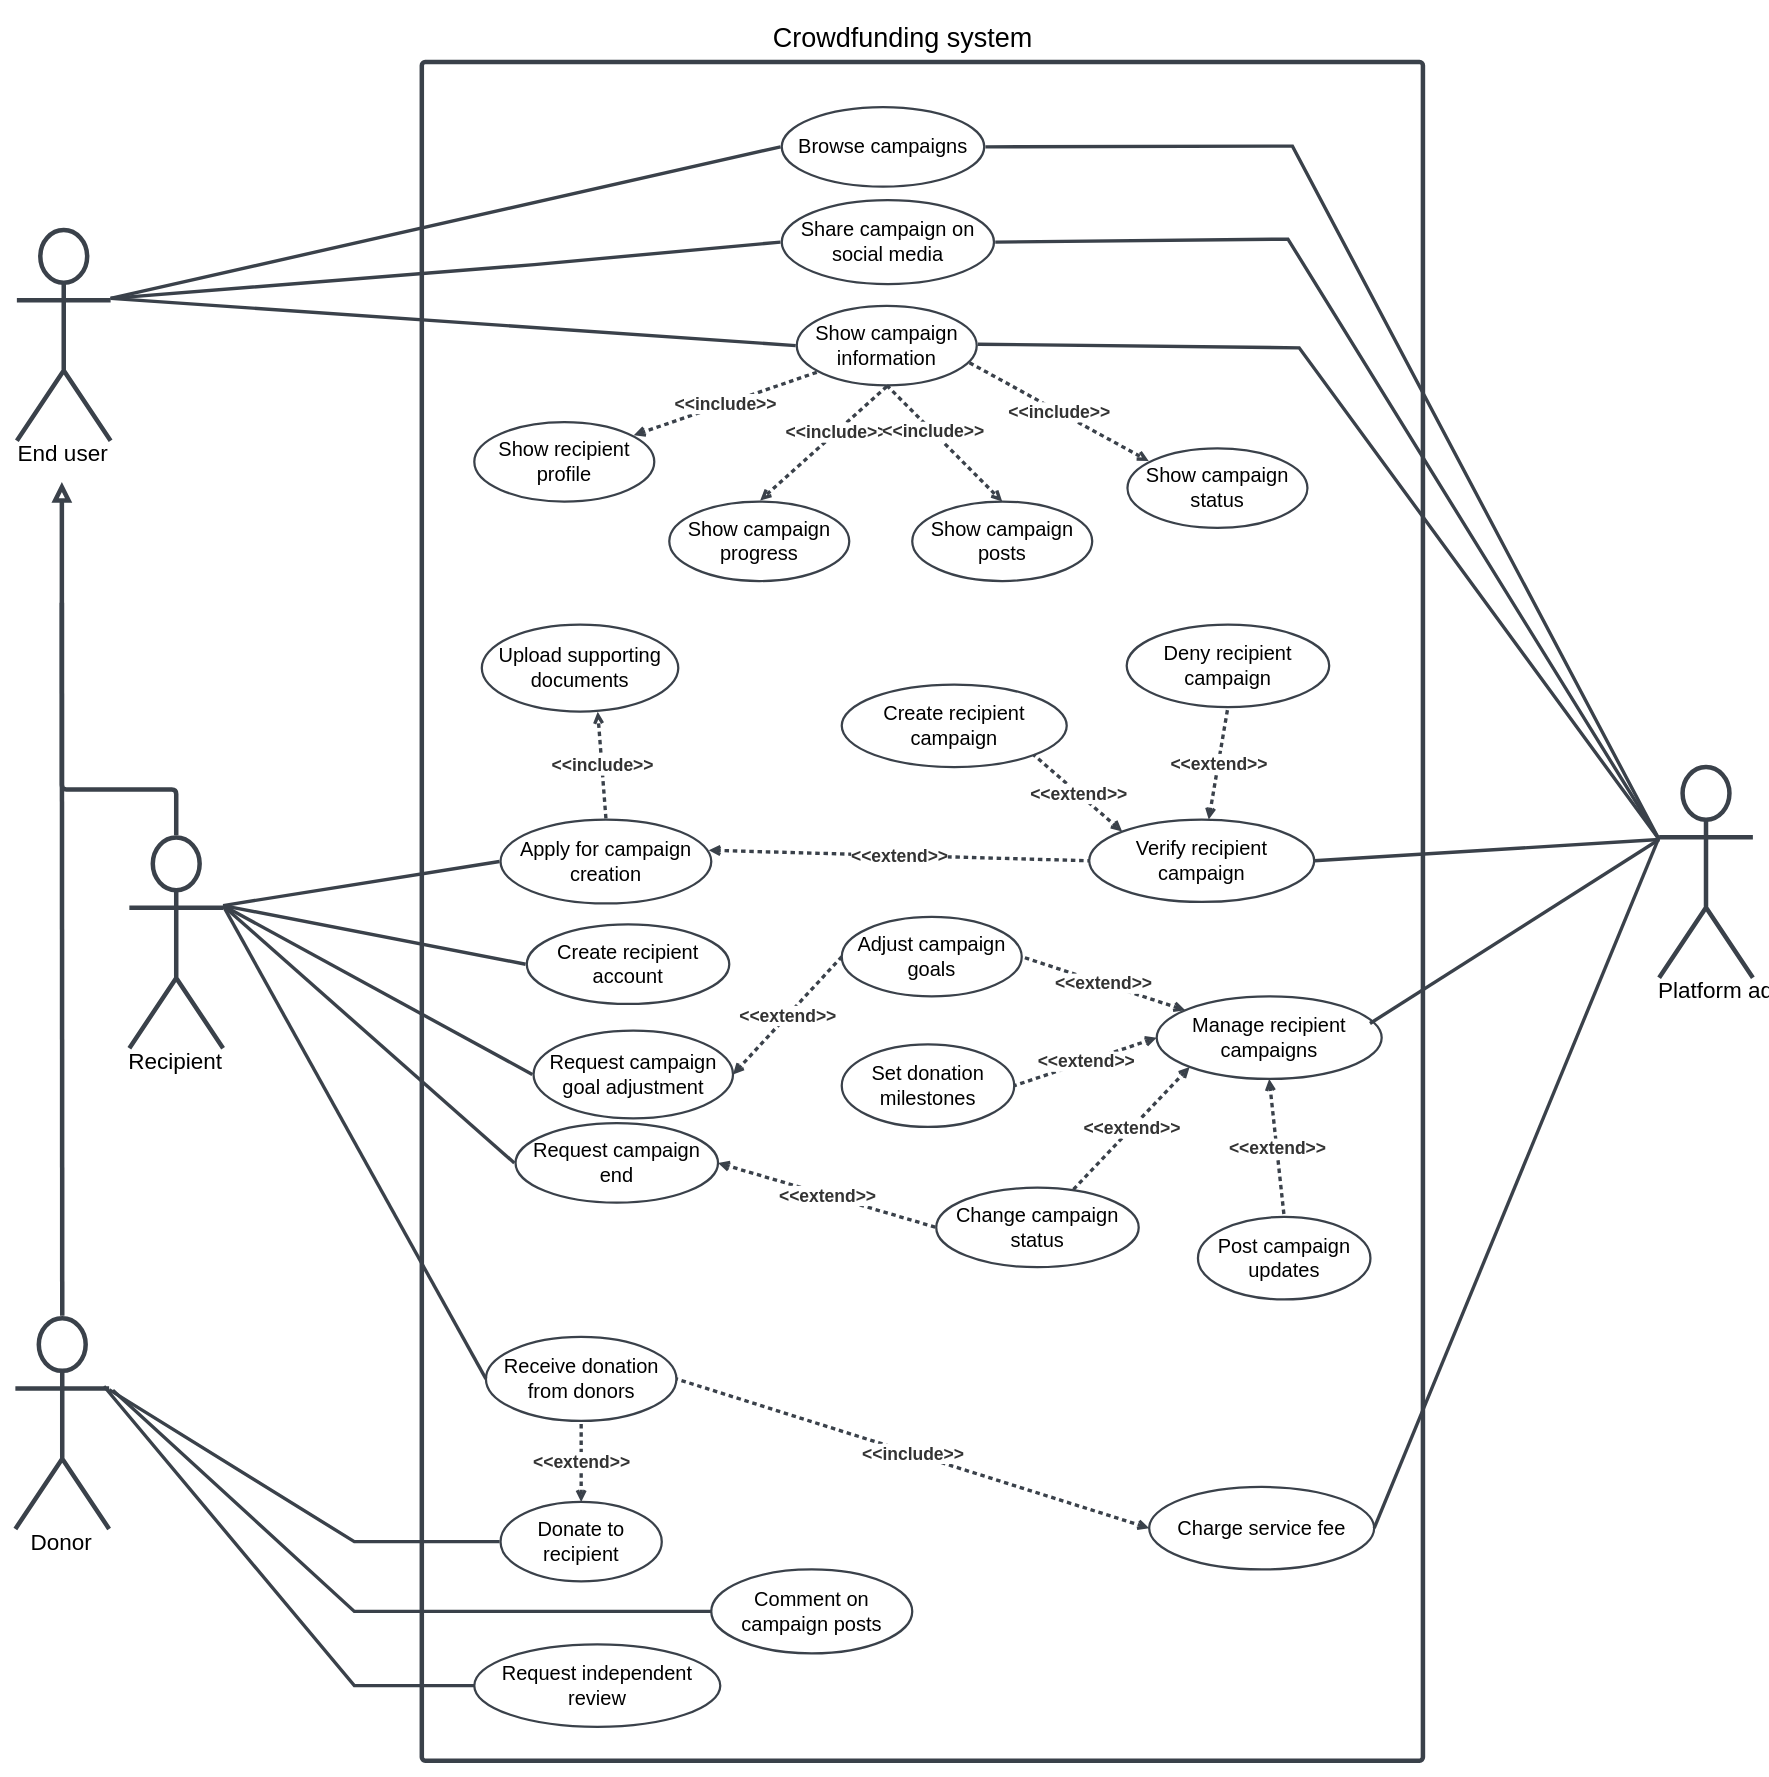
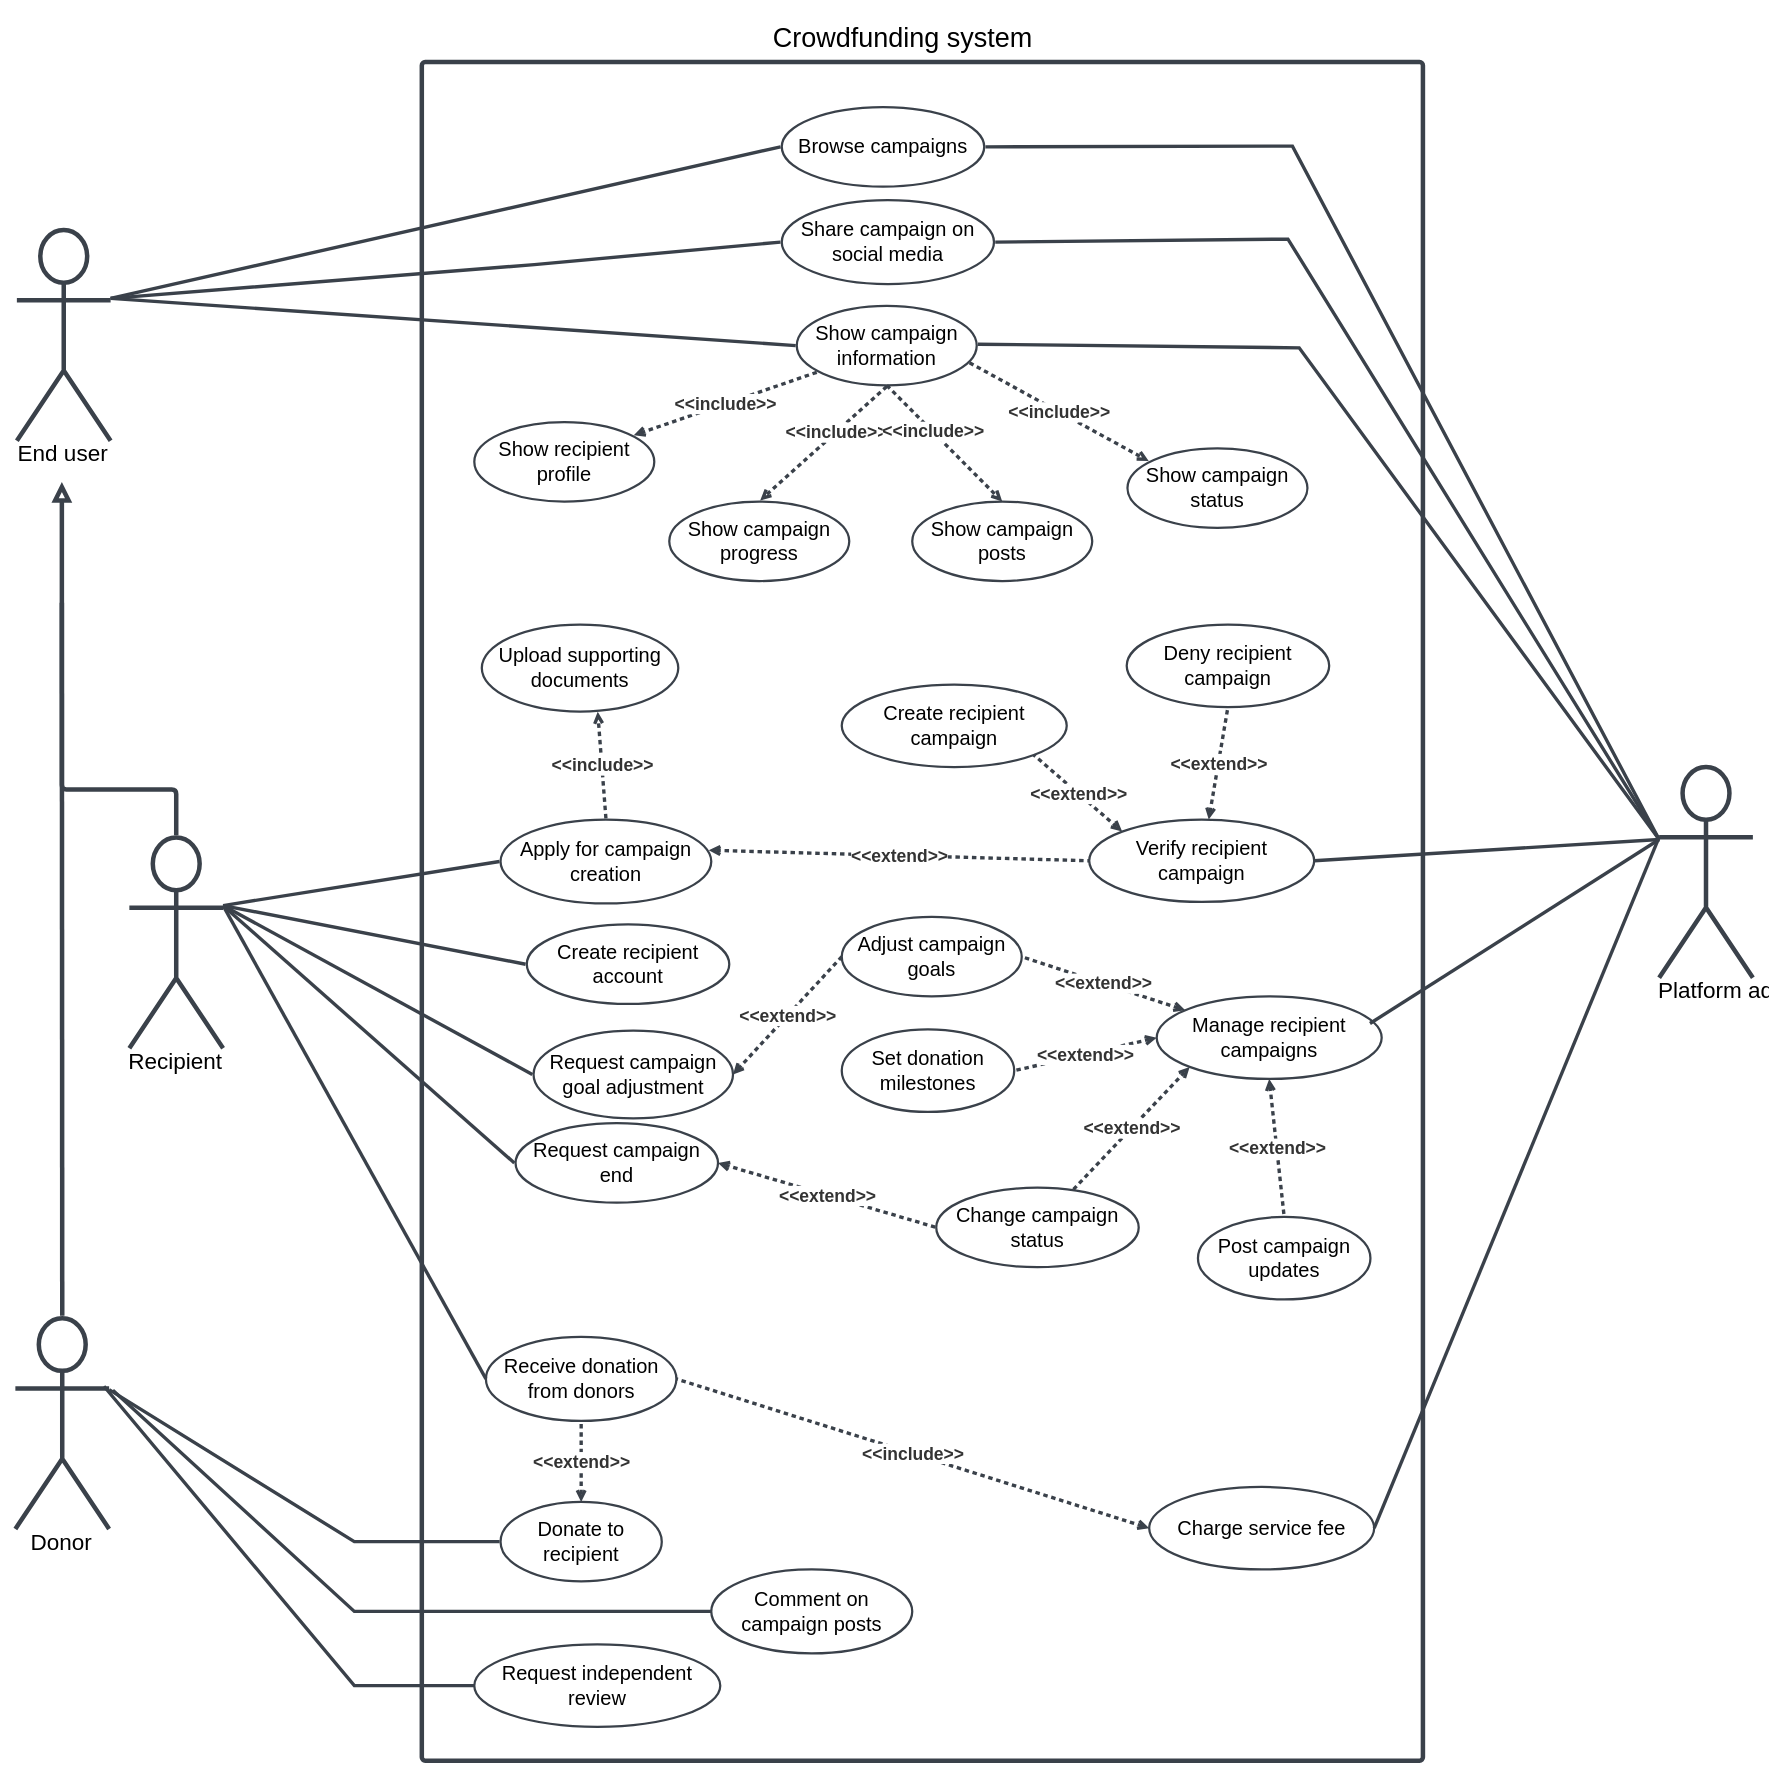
node "Set donation milestones": moved (928, 1086) -> (928, 1071)
